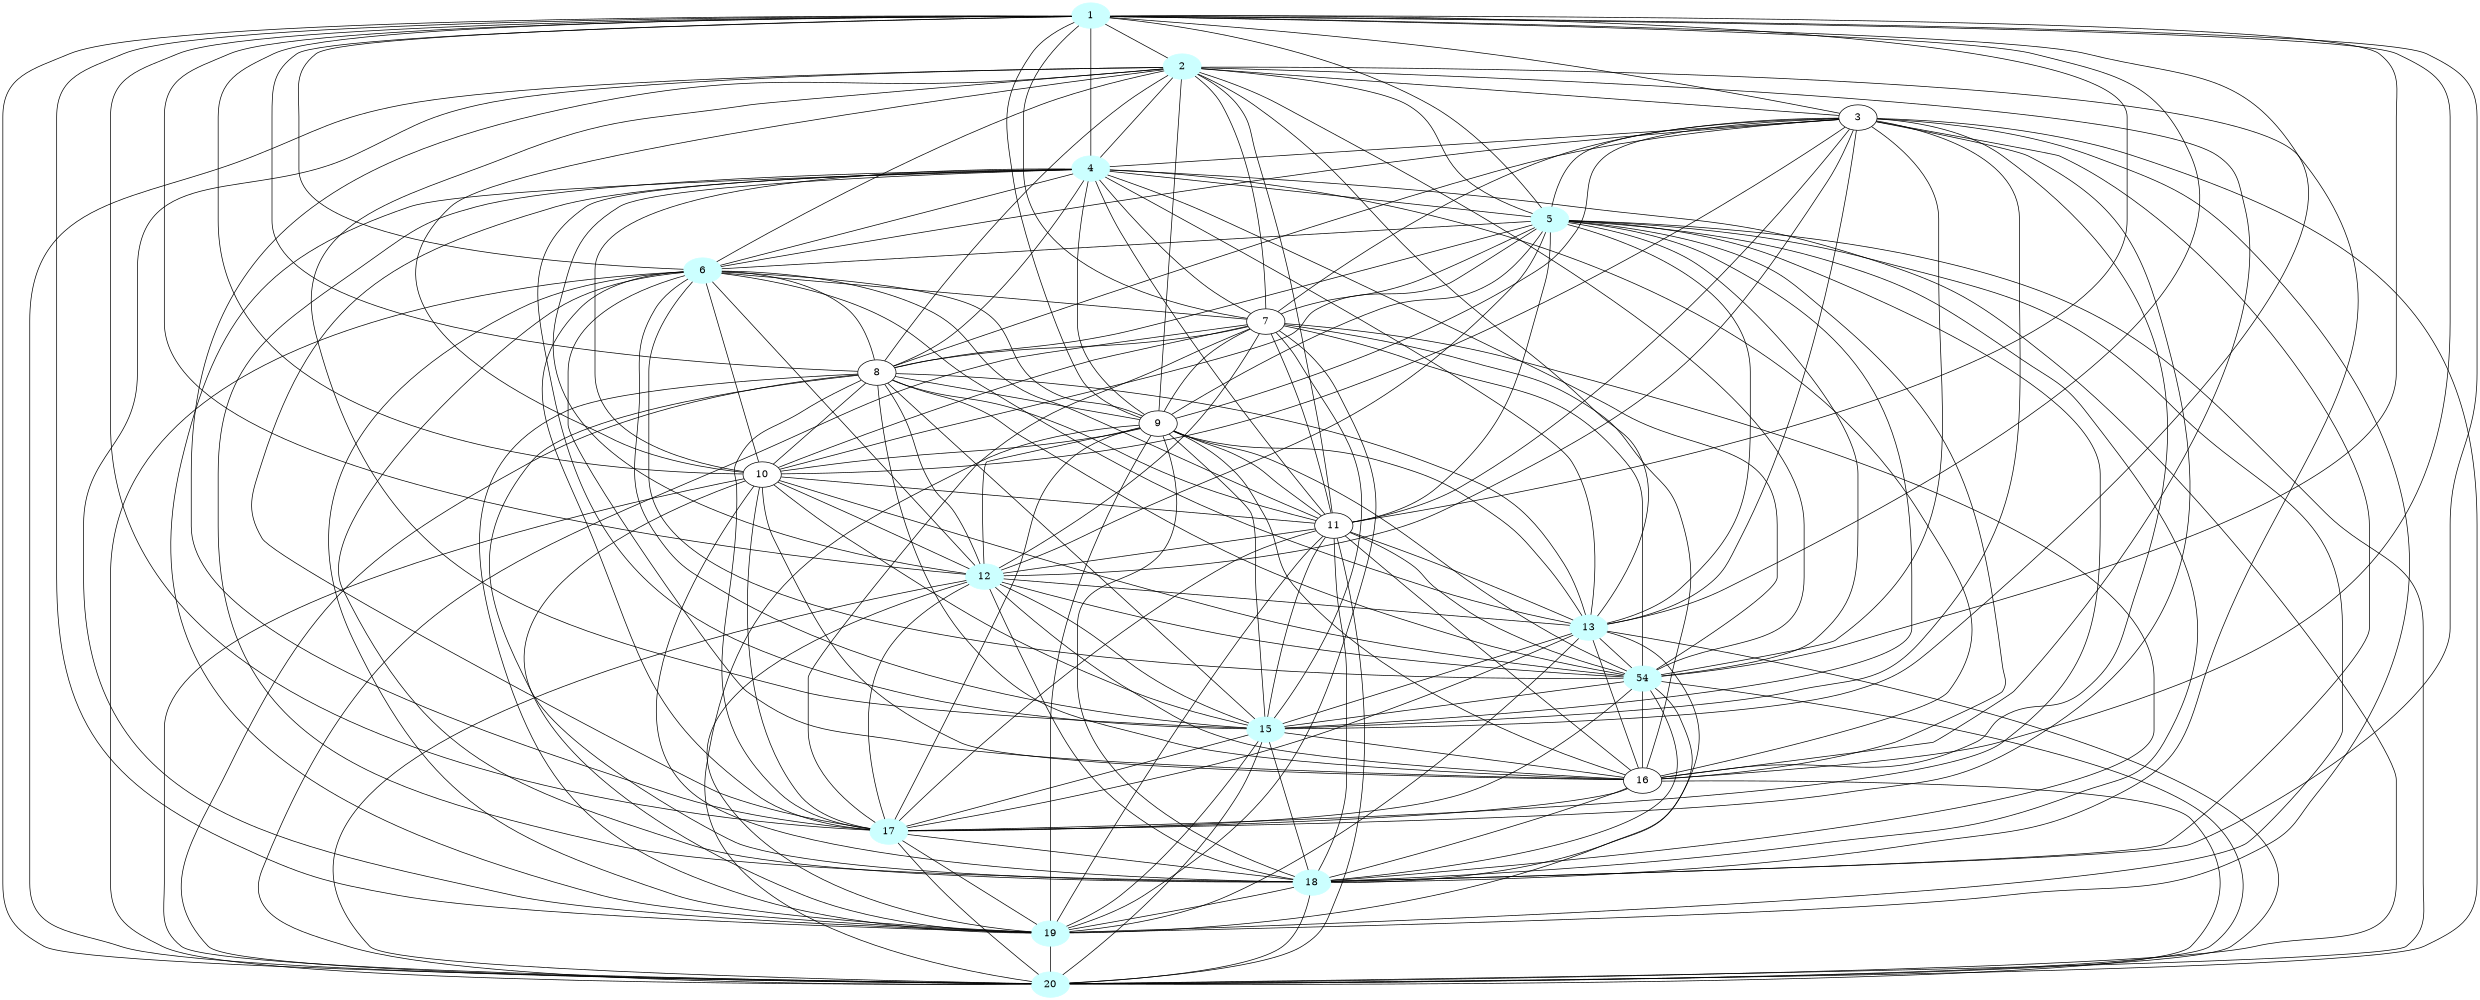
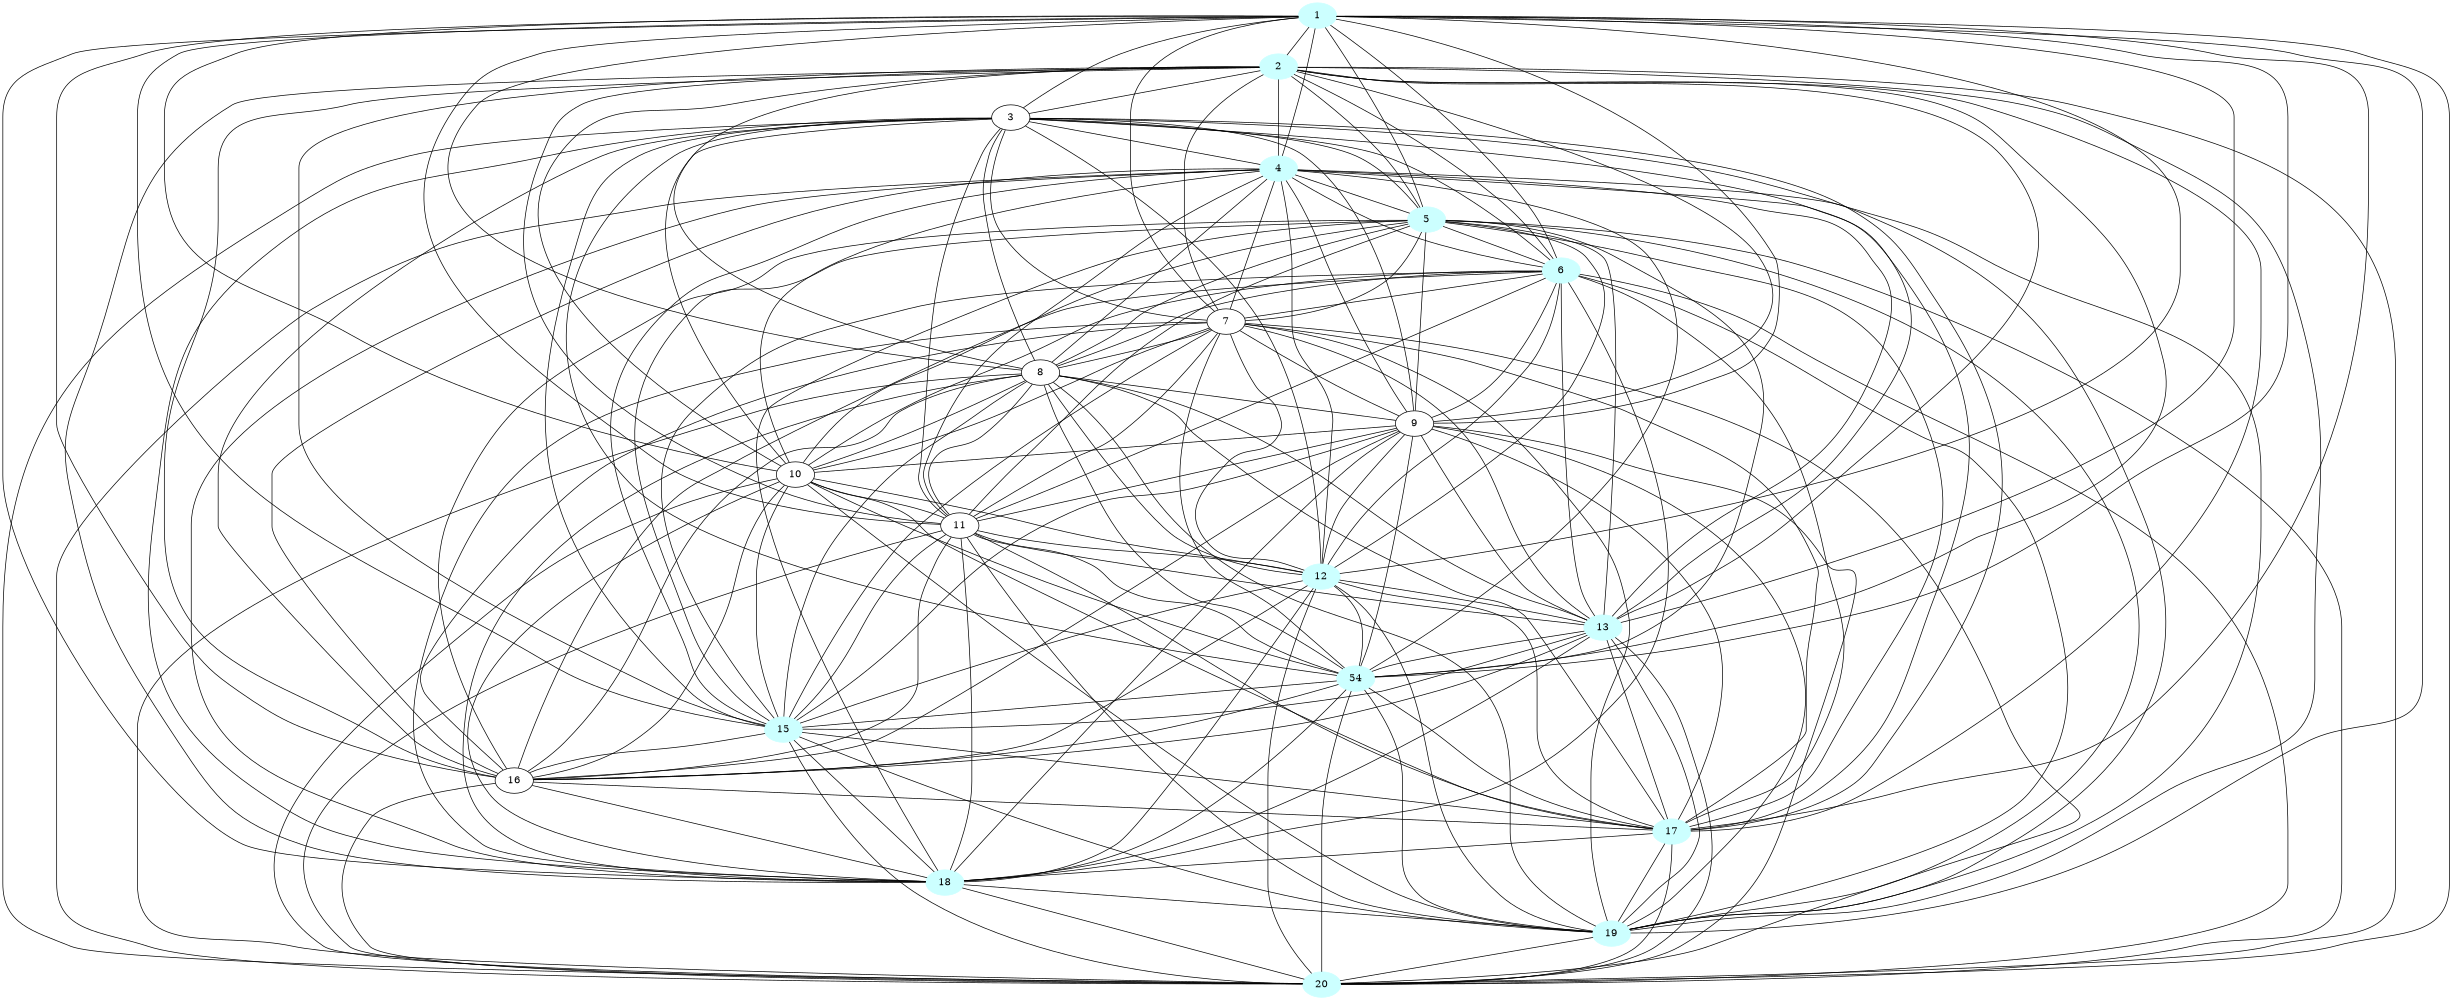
edge "7" -- "13": added
edge "6" -- "54": removed
